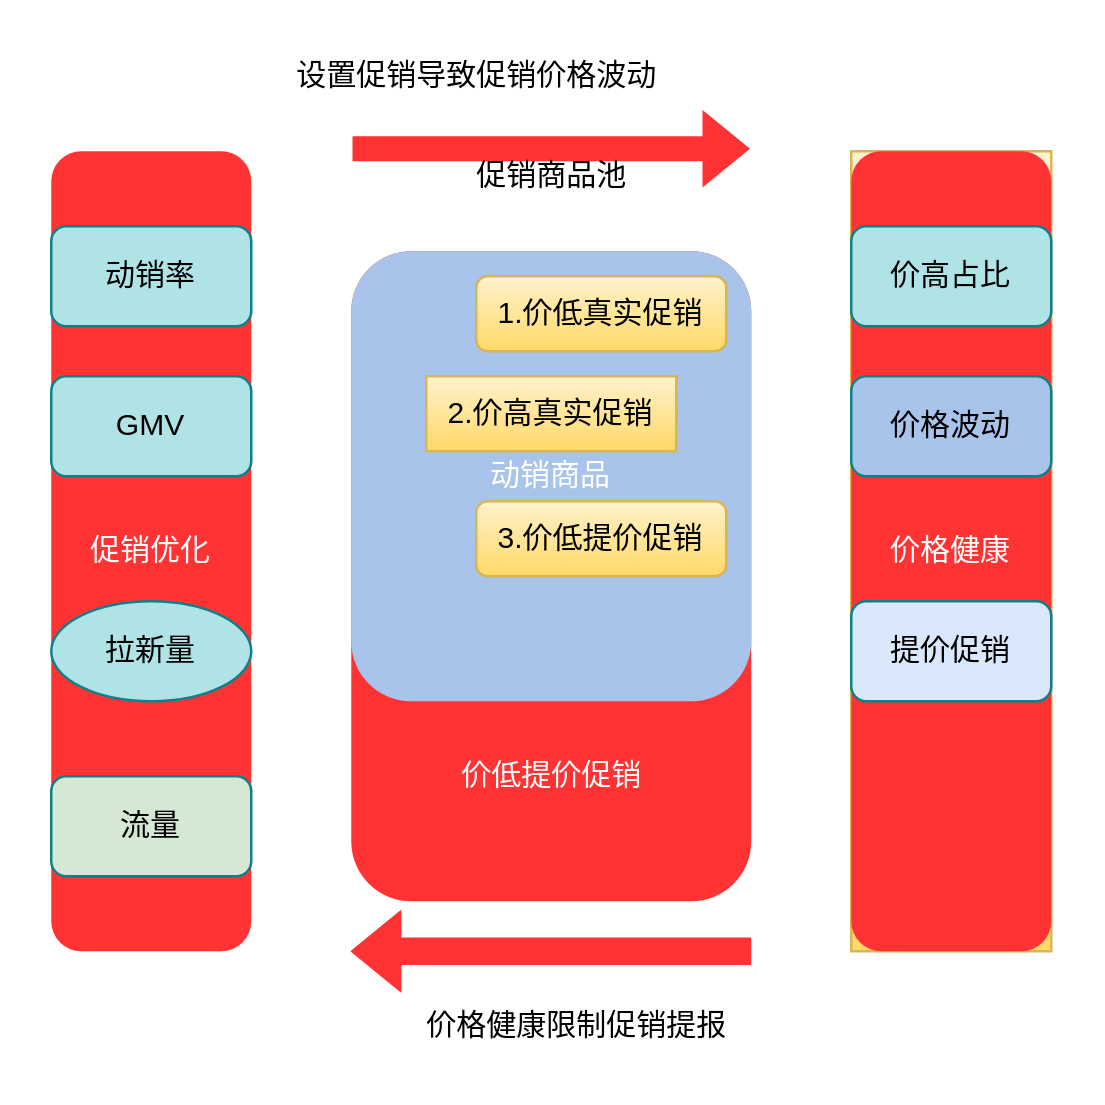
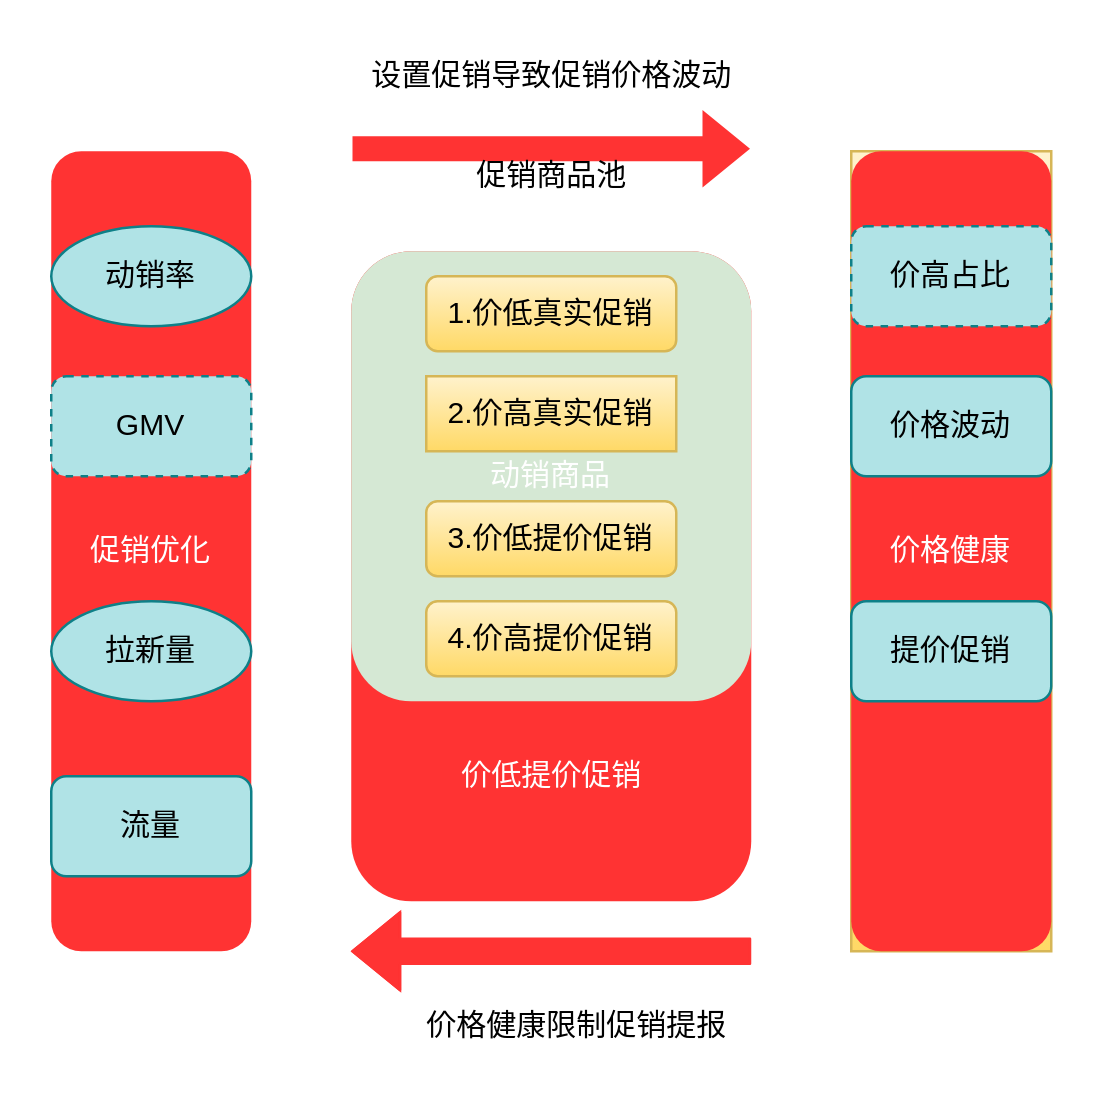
node "设置促销导致促销价格波动": moved (476, 76) -> (551, 76)
node "动销率": shape rounded rectangle -> ellipse
node "价高占比": style solid -> dashed
node "1.价低真实促销": moved (601, 314) -> (551, 314)
node "GMV": style solid -> dashed
node "价格波动": fillcolor #a9c4eb -> #b0e3e6
node "动销商品": fillcolor #a9c4eb -> #d5e8d4
node "3.价低提价促销": moved (601, 539) -> (551, 539)
node "4.价高提价促销": added
node "提价促销": fillcolor #dae8fc -> #b0e3e6
node "流量": fillcolor #d5e8d4 -> #b0e3e6
